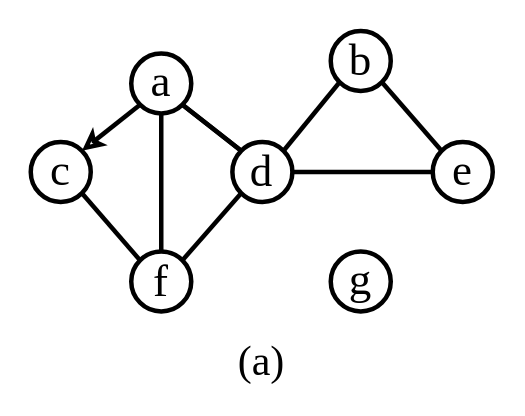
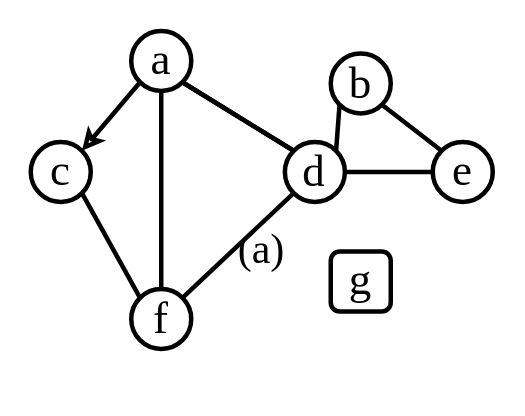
node "b": moved (361, 61) -> (361, 83)
node "a": moved (161, 83) -> (161, 61)
node "d": moved (262, 172) -> (315, 172)
node "f": moved (161, 281) -> (161, 319)
node "g": shape ellipse -> rounded rectangle
node "(a)": moved (262, 361) -> (262, 248)
